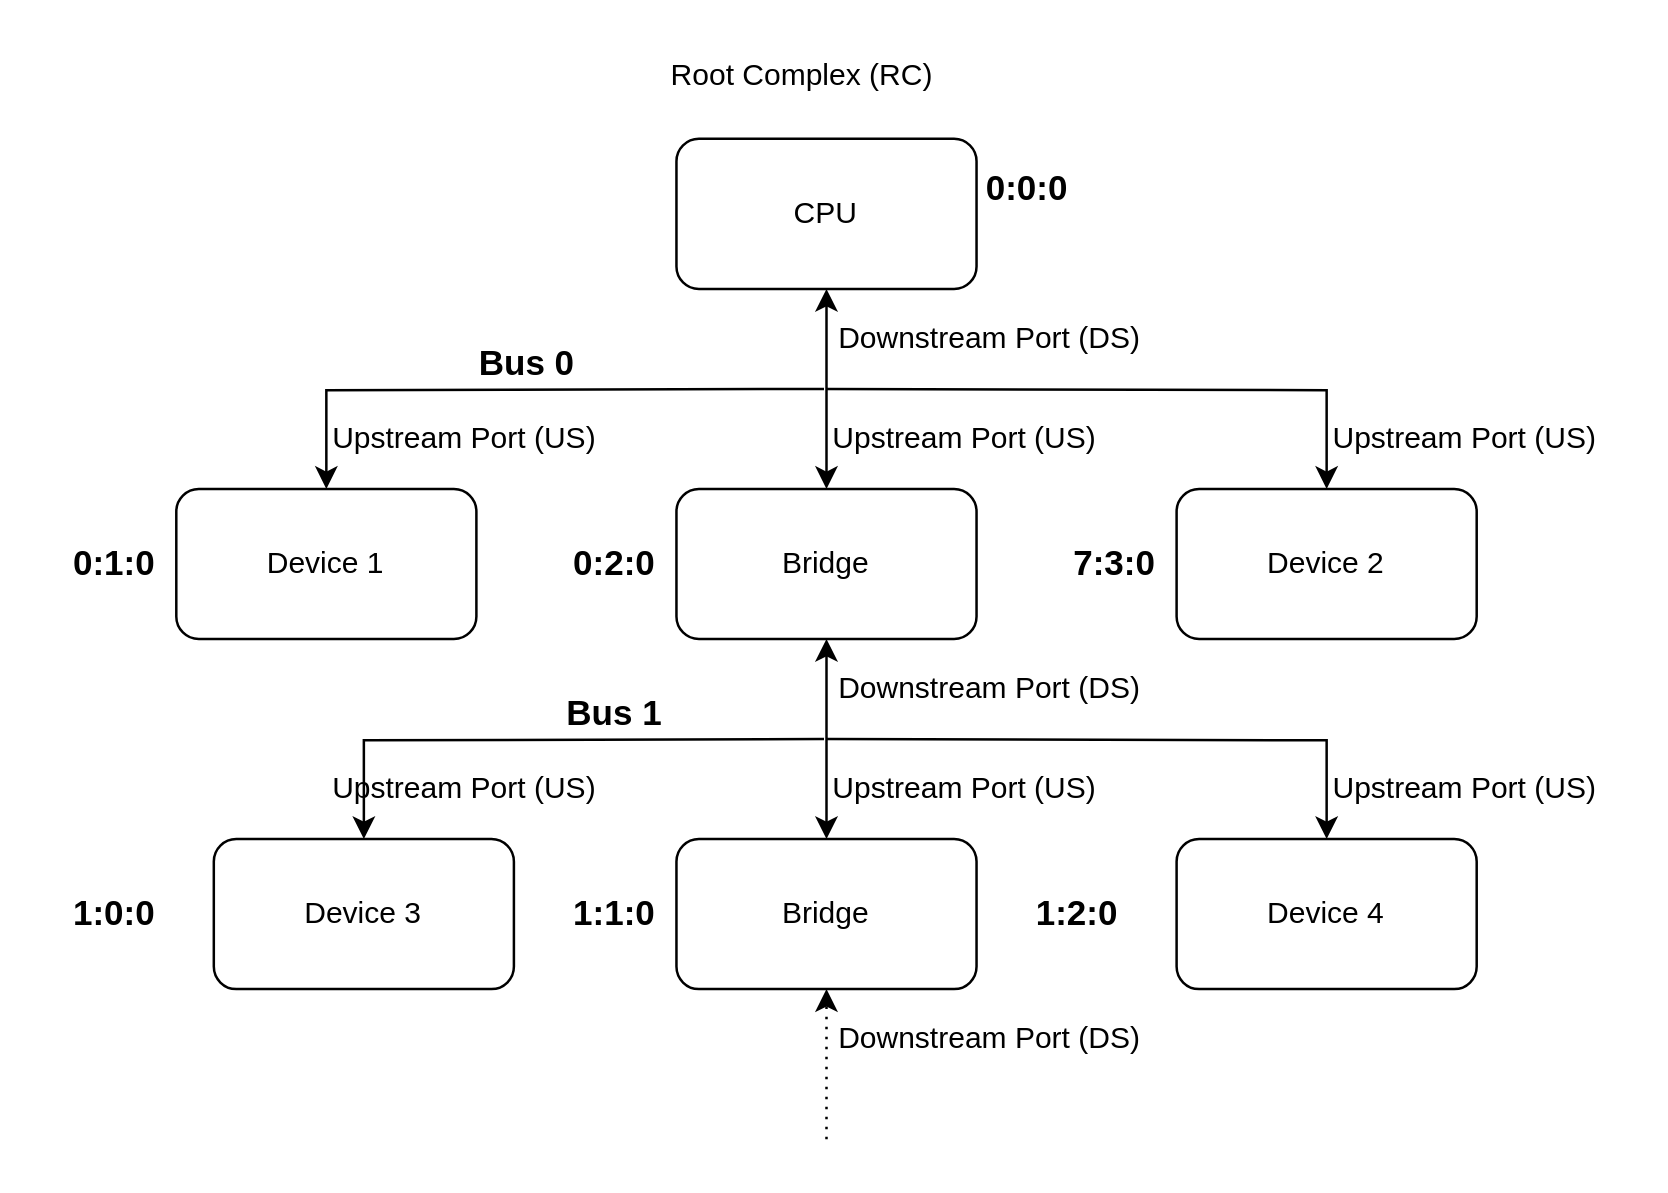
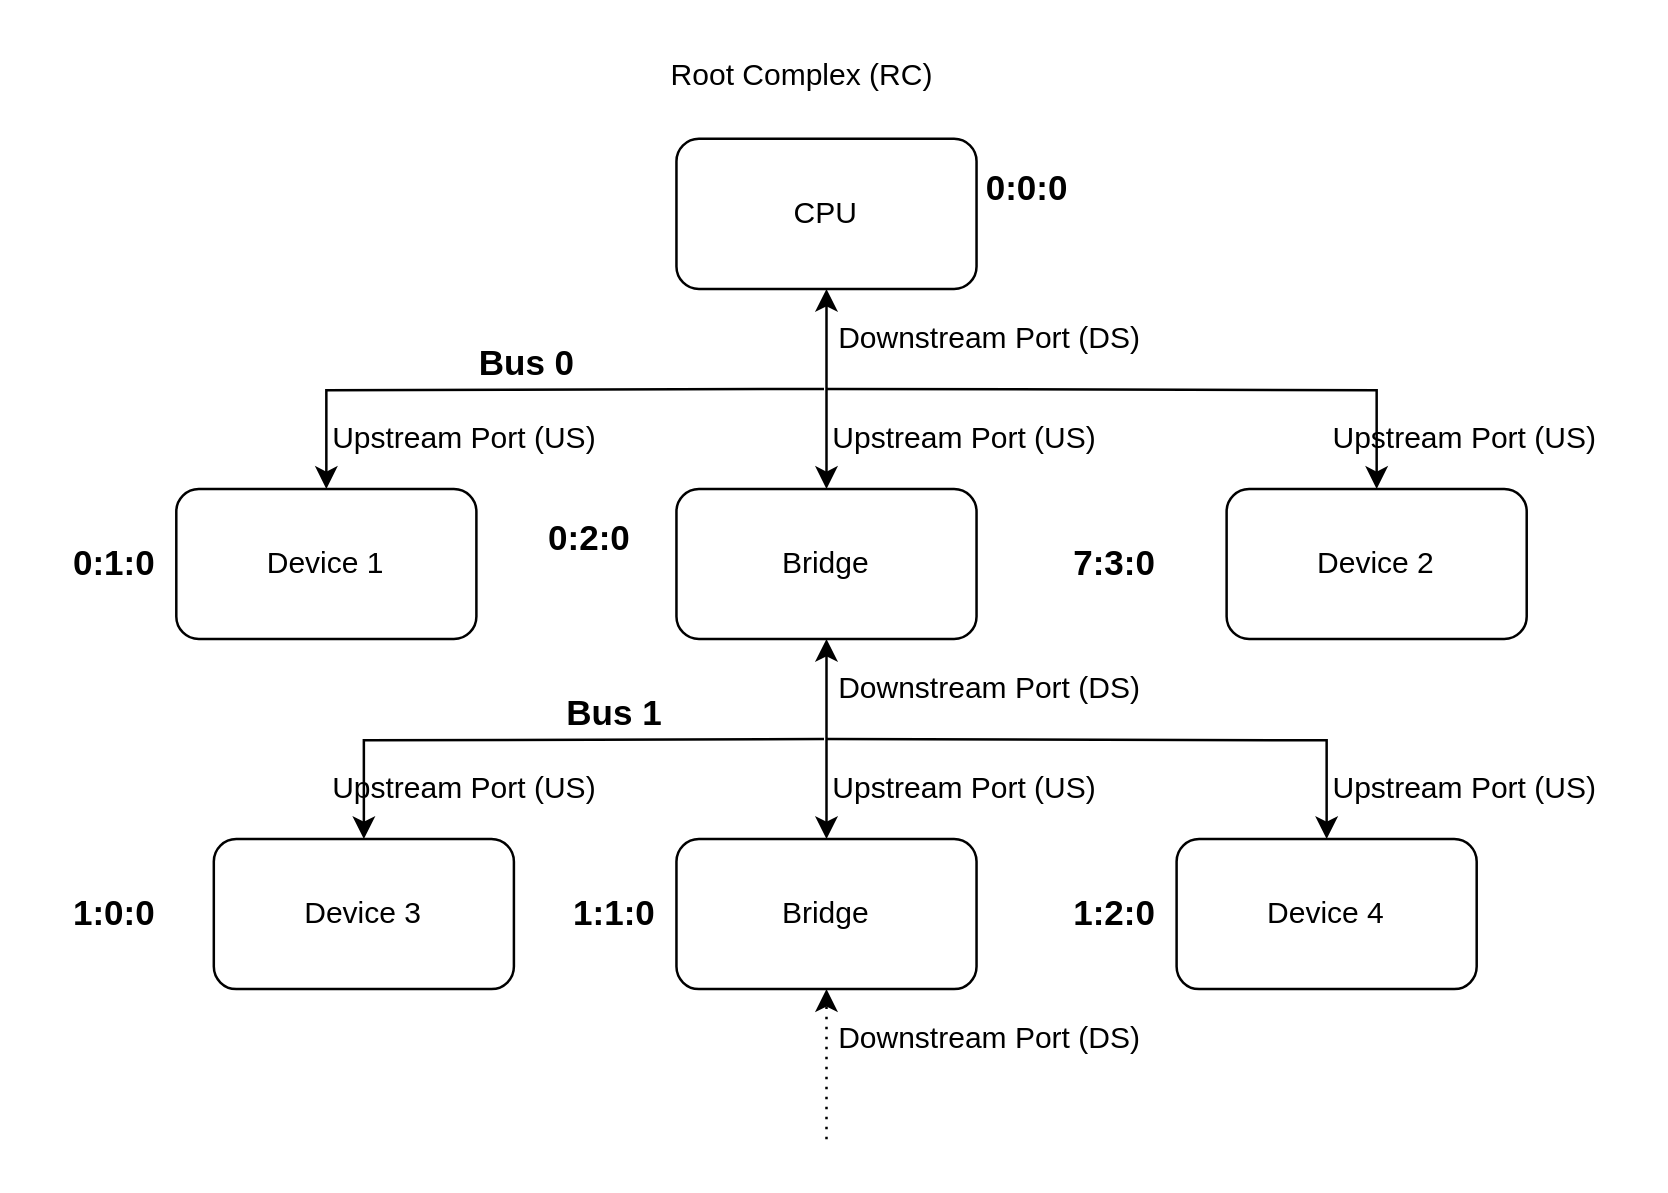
node "0:2:0": moved (614, 564) -> (589, 539)
node "Device 2": moved (1326, 564) -> (1376, 564)
node "1:2:0": moved (1076, 914) -> (1114, 914)
